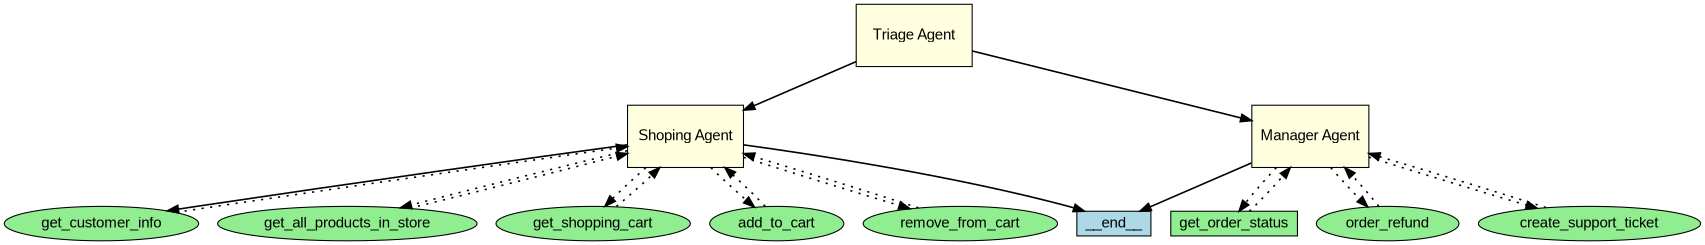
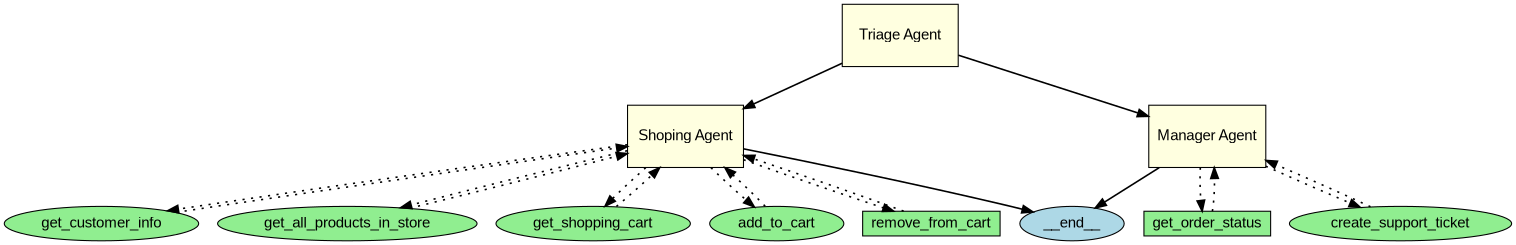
edge "Shoping Agent" -> "get_customer_info": style solid -> dotted
node "remove_from_cart": shape ellipse -> box
node "__end__": shape box -> ellipse
node "order_refund": removed
